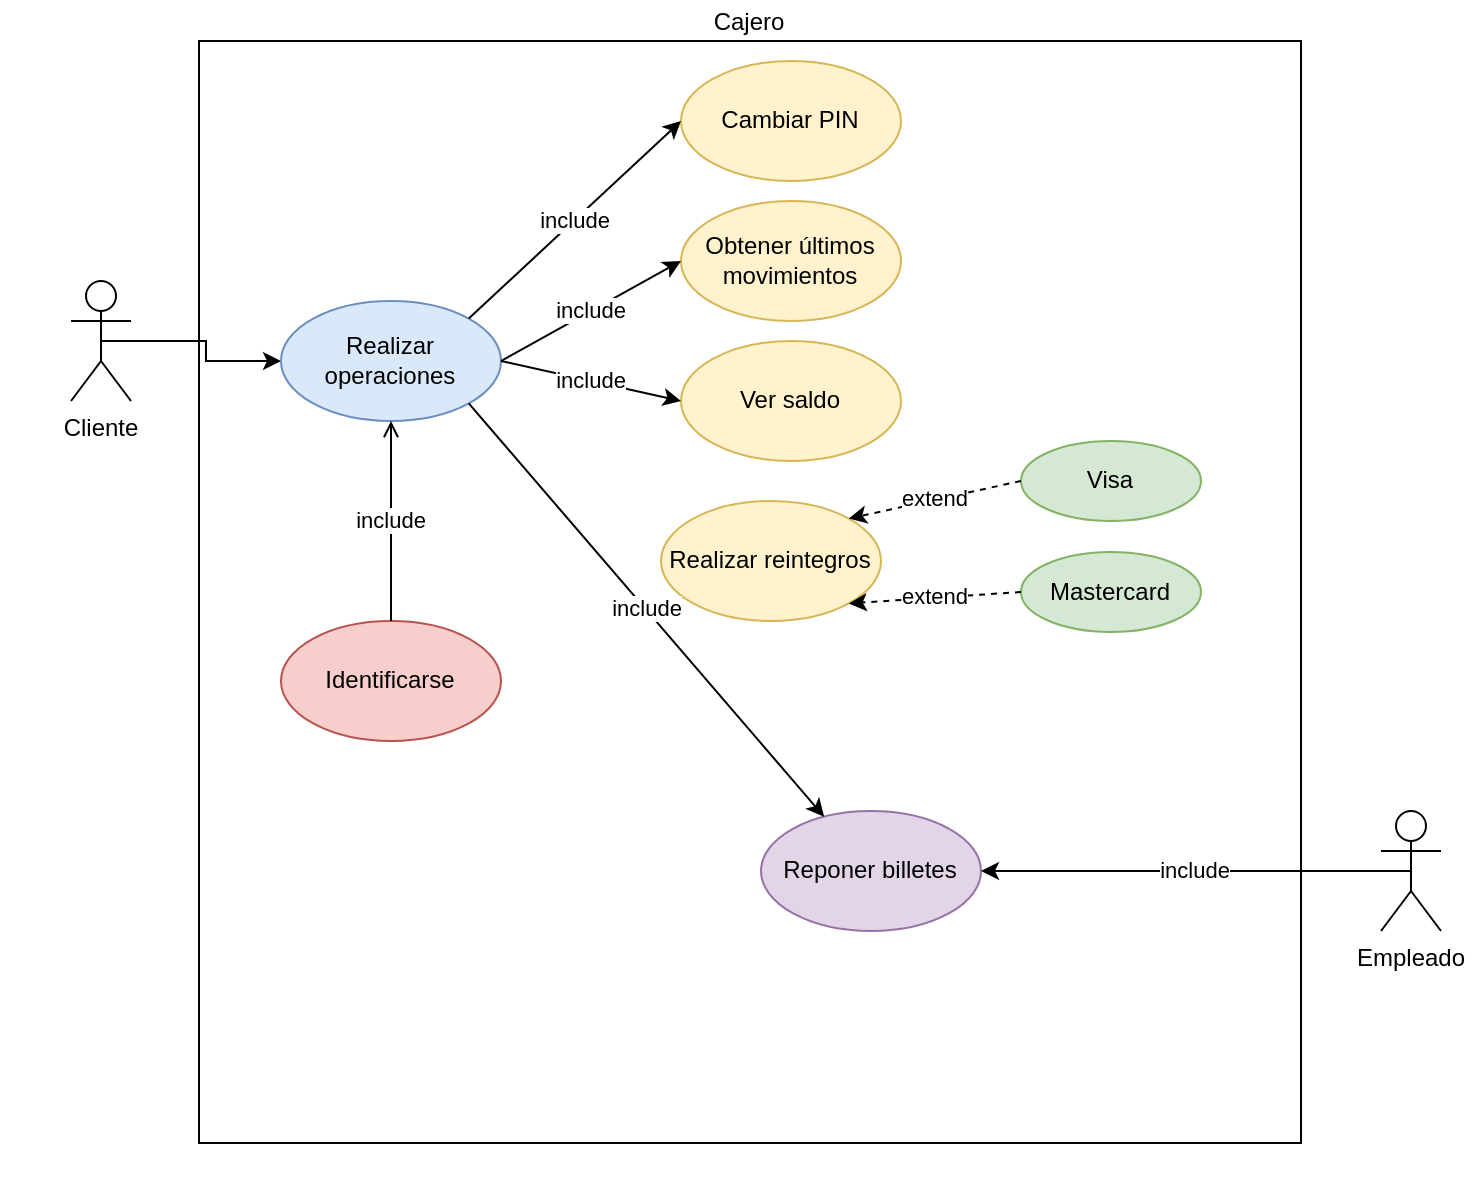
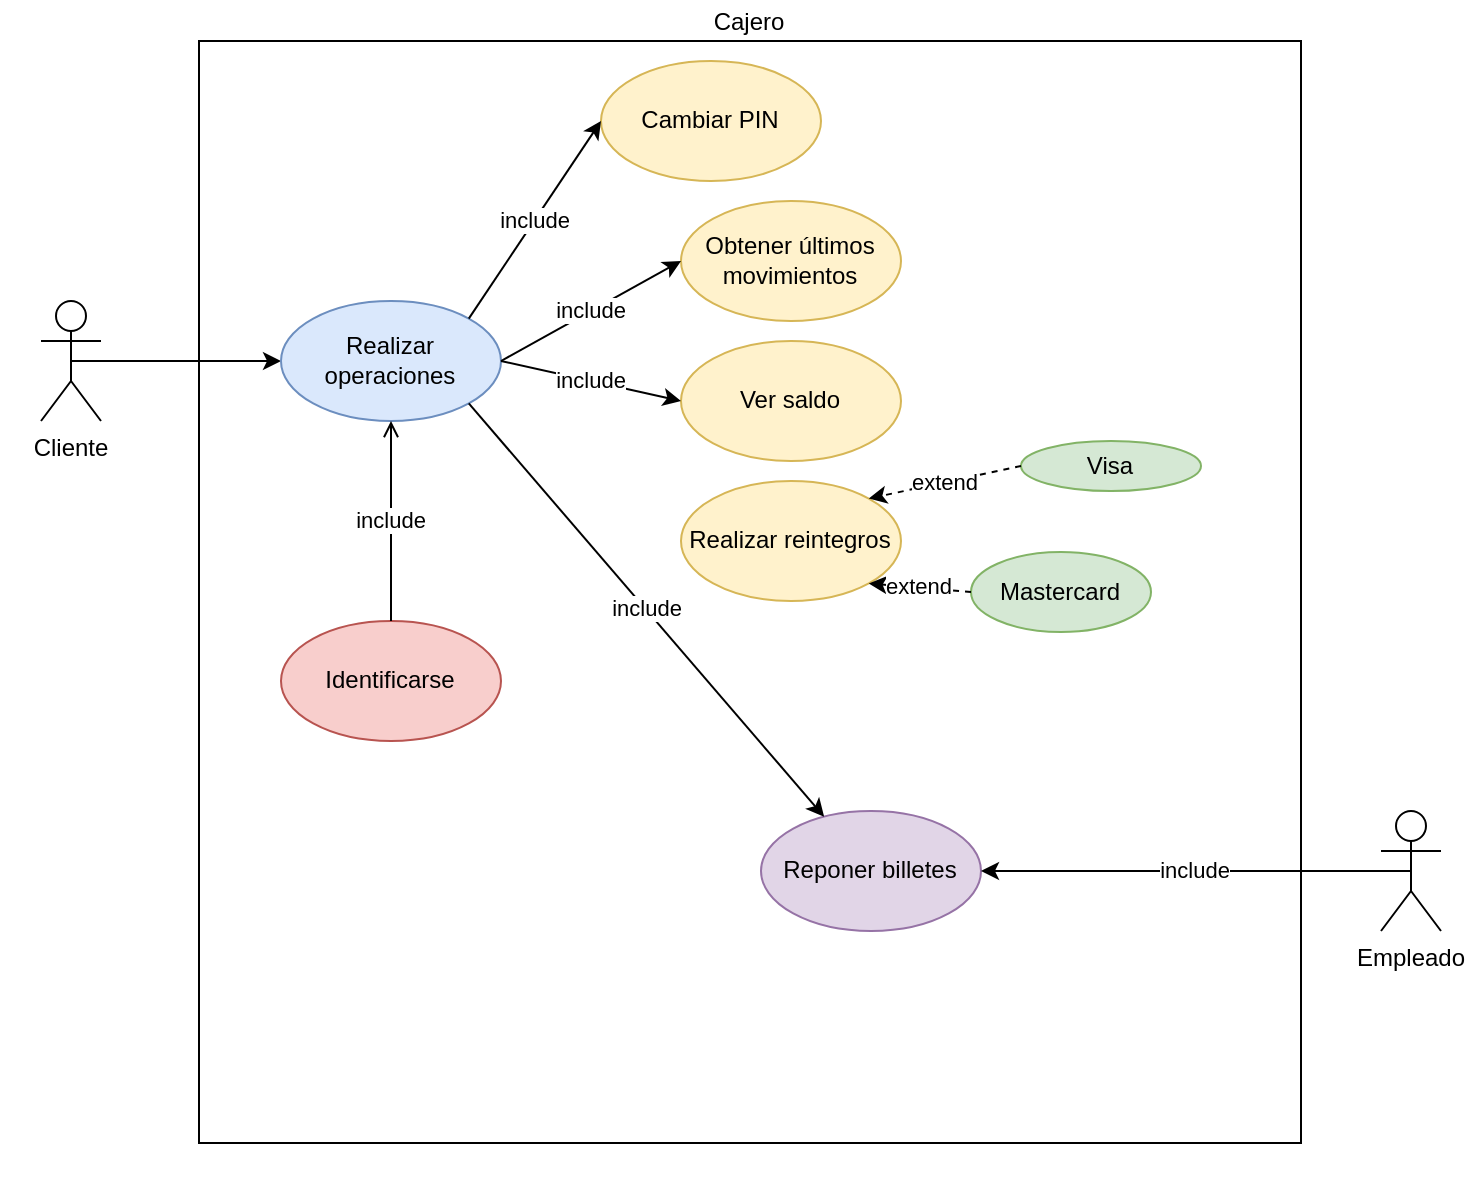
node "Cambiar PIN": moved (791, 121) -> (711, 121)
node "Cliente": moved (101, 341) -> (71, 361)
node "Visa": size 180x80 -> 180x50
node "Realizar reintegros": moved (771, 561) -> (791, 541)
node "Mastercard": moved (1111, 592) -> (1061, 592)
